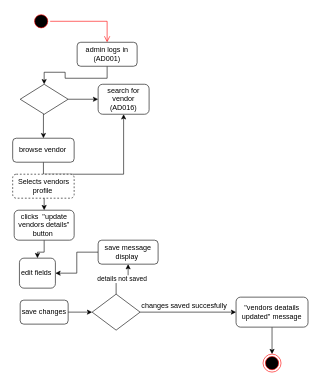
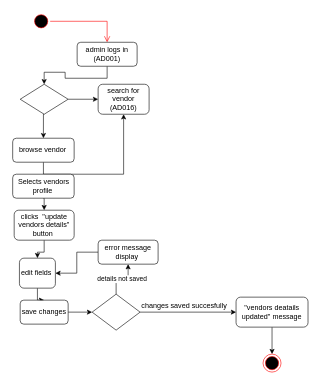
node "Selects vendors profile": style dashed -> solid
node "save message display": label "save message display" -> "error message display"
edge "edit fields" -> "save changes": added
